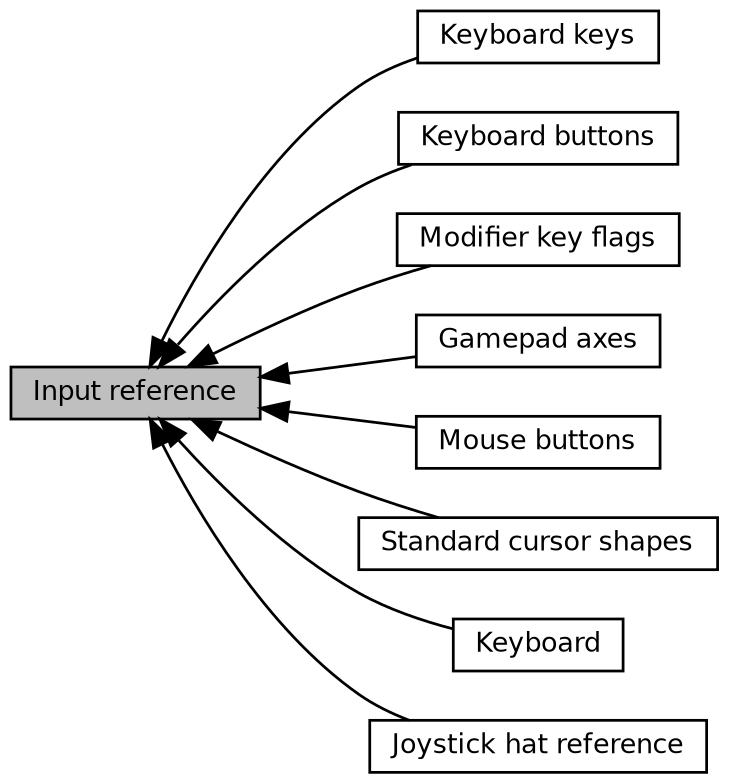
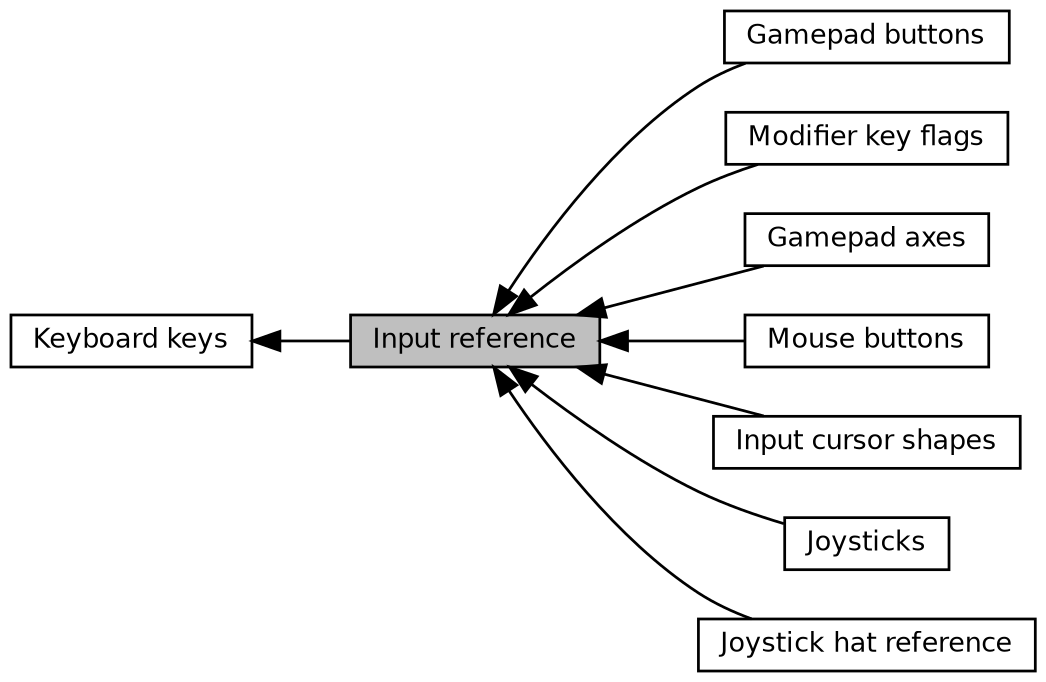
node "Keyboard buttons": label "Keyboard buttons" -> "Gamepad buttons"
edge "Keyboard keys" -> "Input reference": reversed
node "Standard cursor shapes": label "Standard cursor shapes" -> "Input cursor shapes"
node "Keyboard": label "Keyboard" -> "Joysticks"
